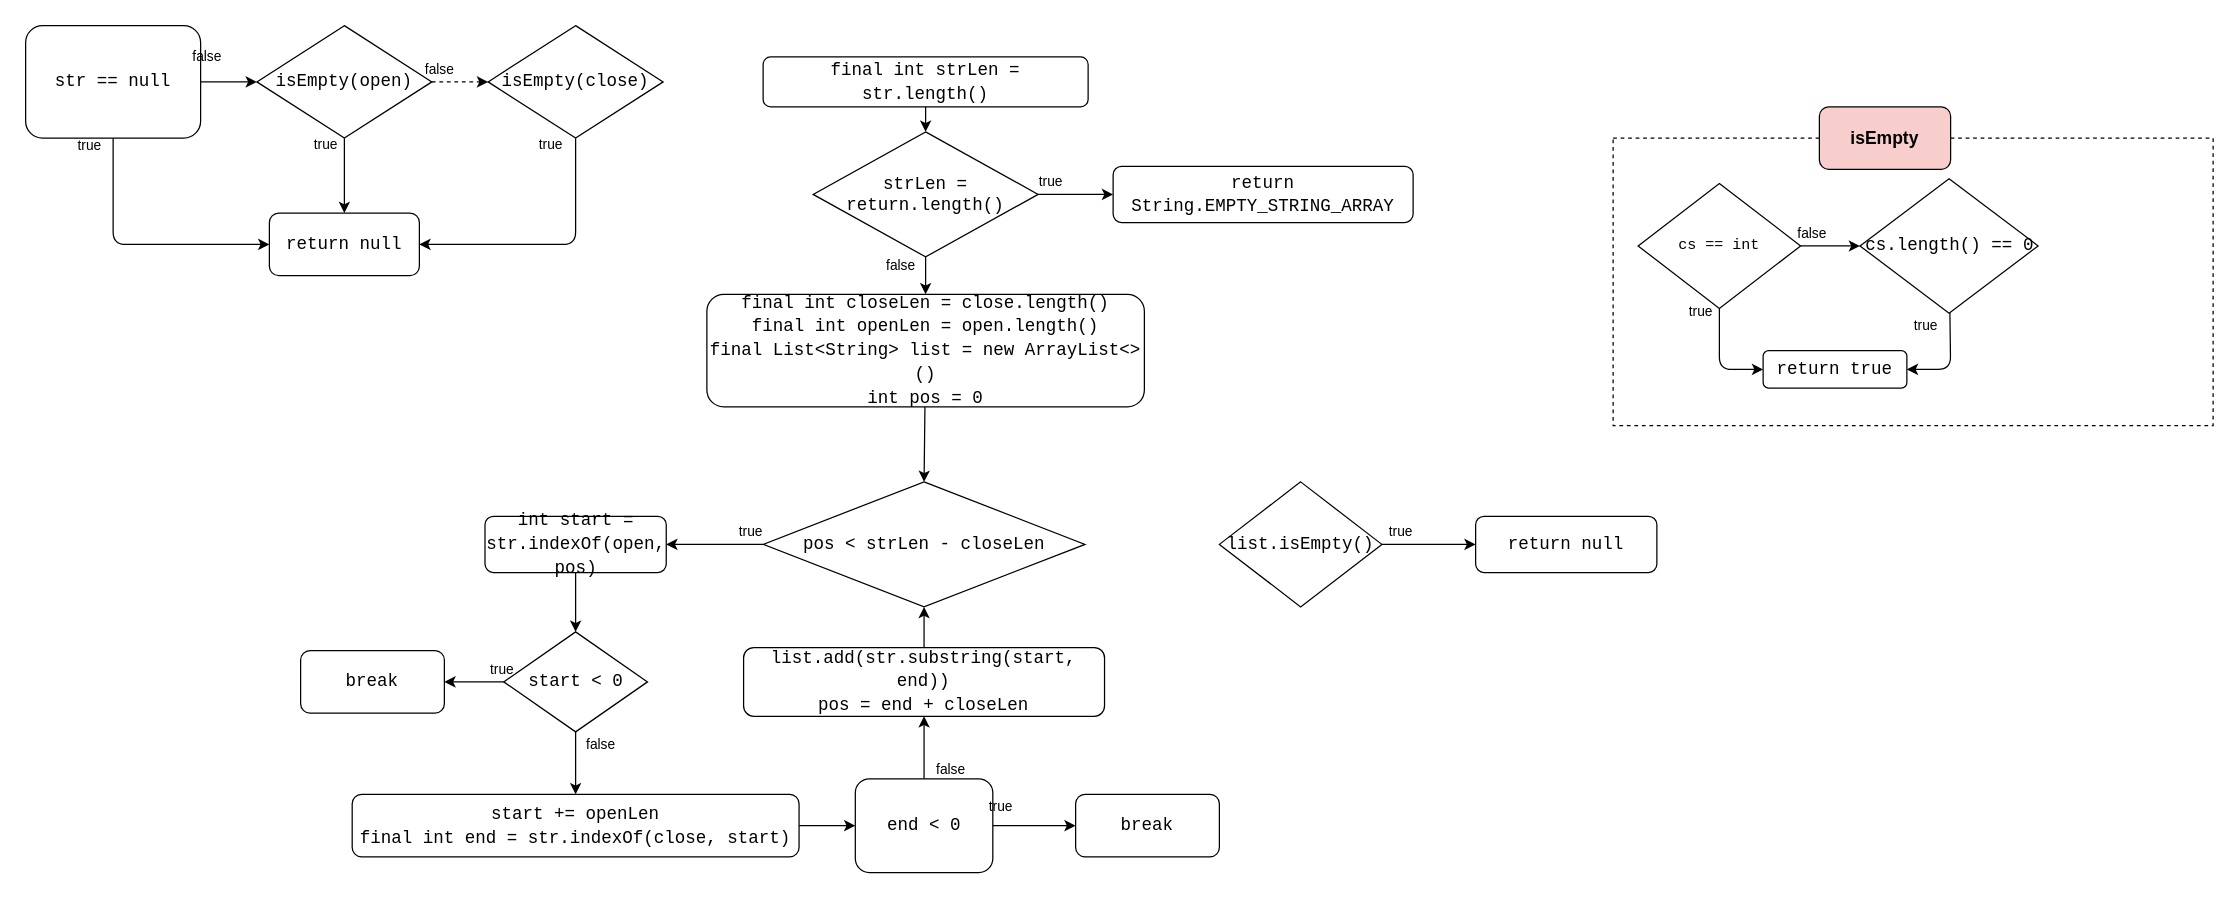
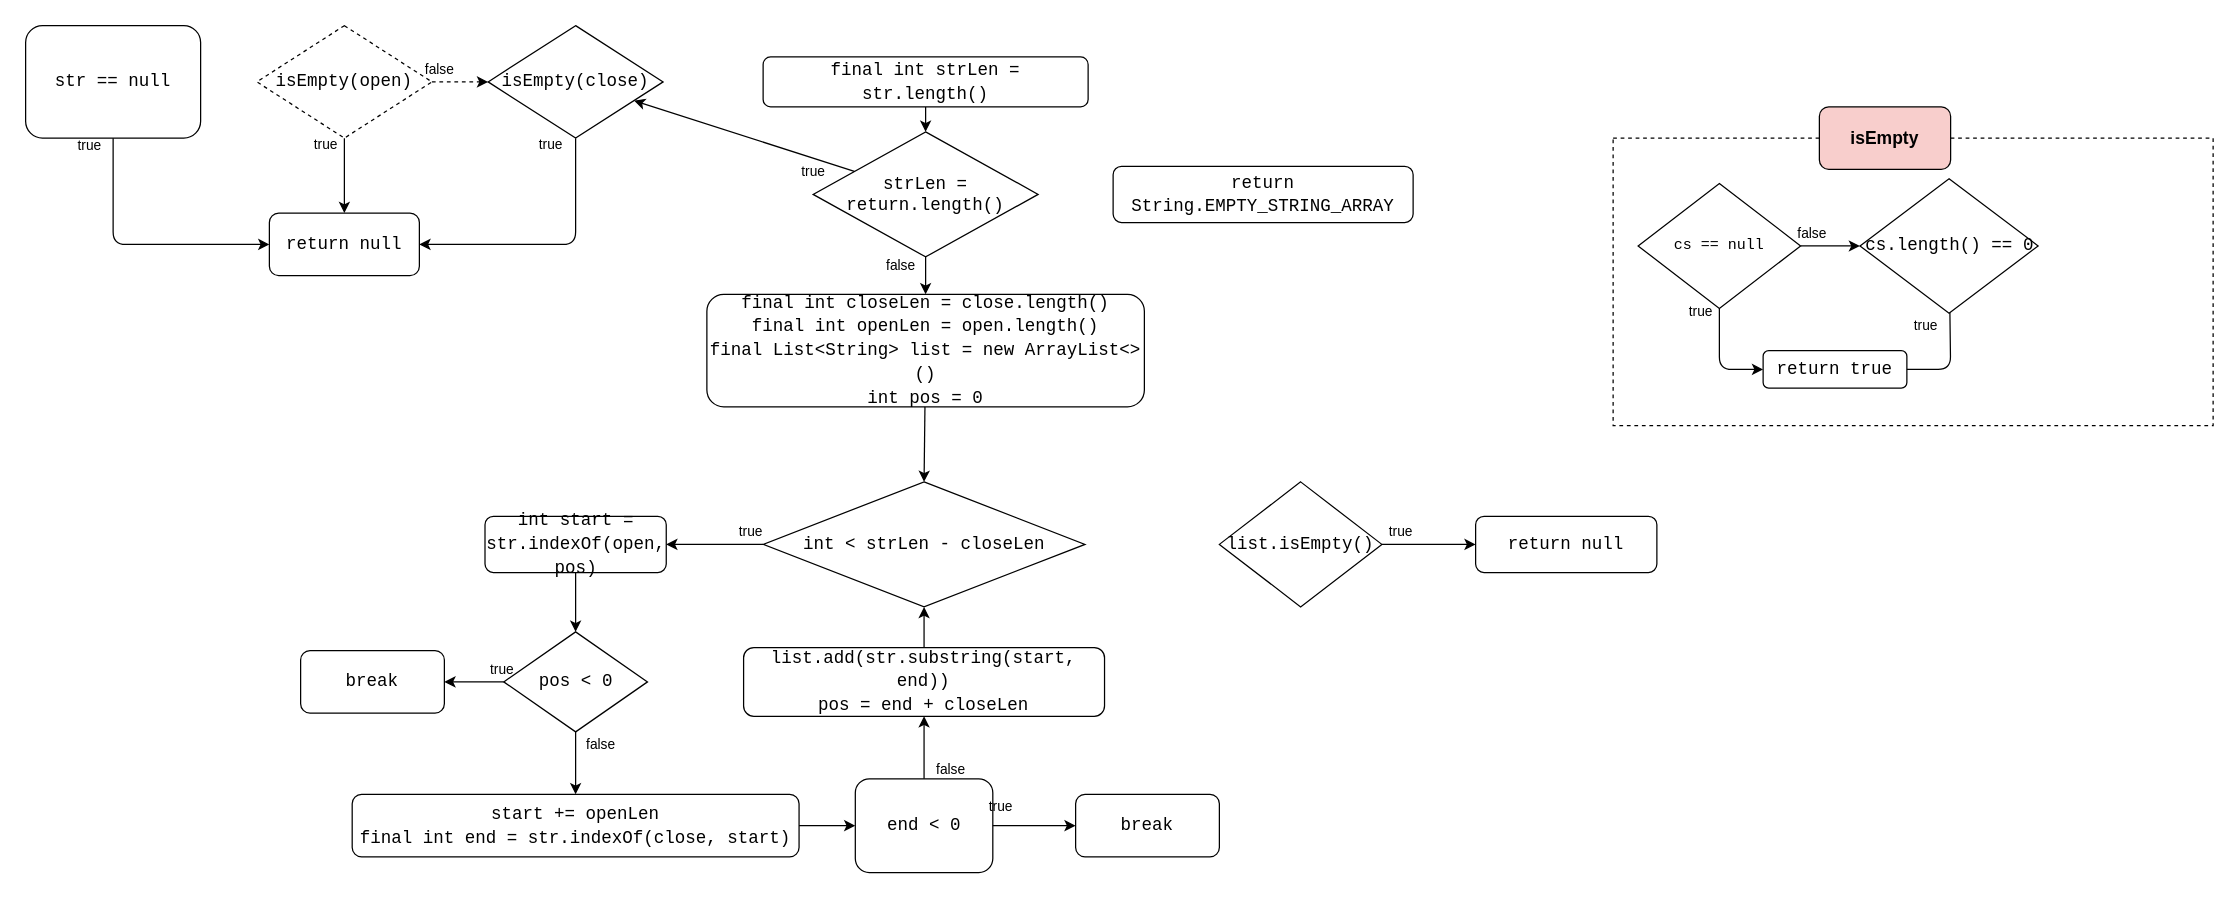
edge "str == null" -> "isEmpty(open)": removed, label "false"
node "isEmpty(open)": style solid -> dashed
edge "strLen = return.length()" -> "return String.EMPTY_STRING_ARRAY": now "strLen = return.length()" -> "isEmpty(close)"
node "cs == int": label "cs == int" -> "cs == null"
edge "cs.length() == 0" -> "return true": arrowhead classic -> none
node "pos < strLen - closeLen": label "pos < strLen - closeLen" -> "int < strLen - closeLen"
node "start < 0": label "start < 0" -> "pos < 0"
